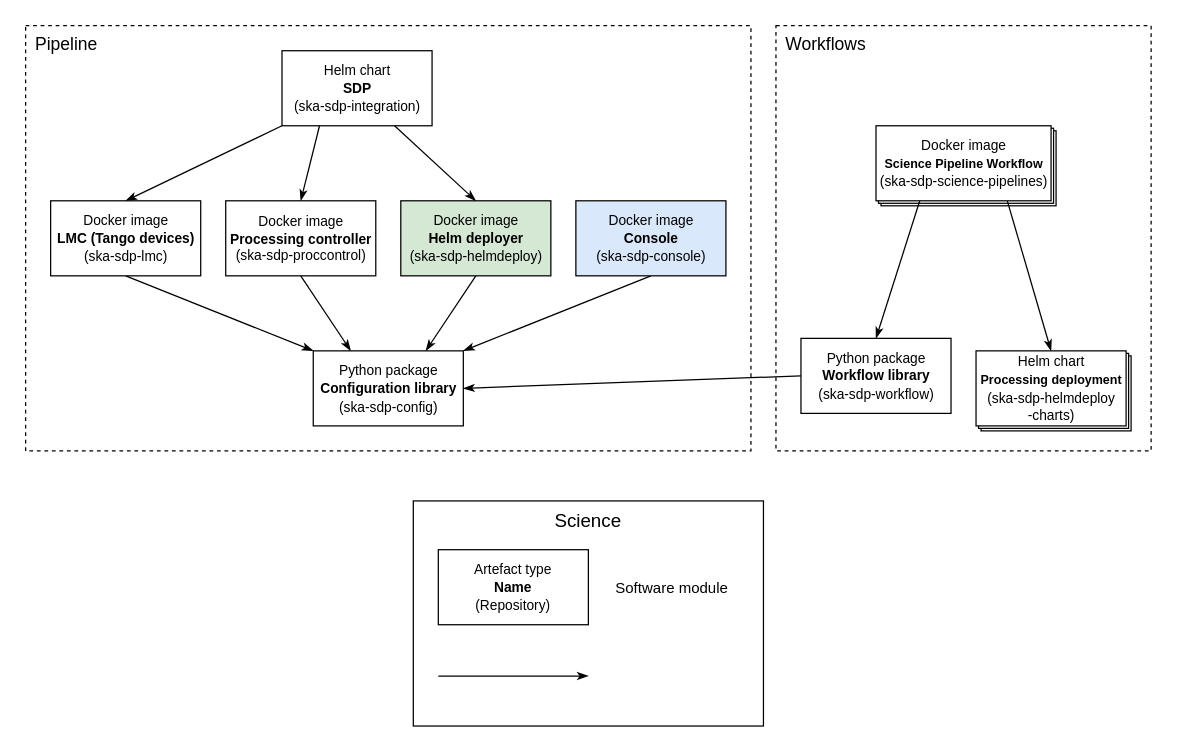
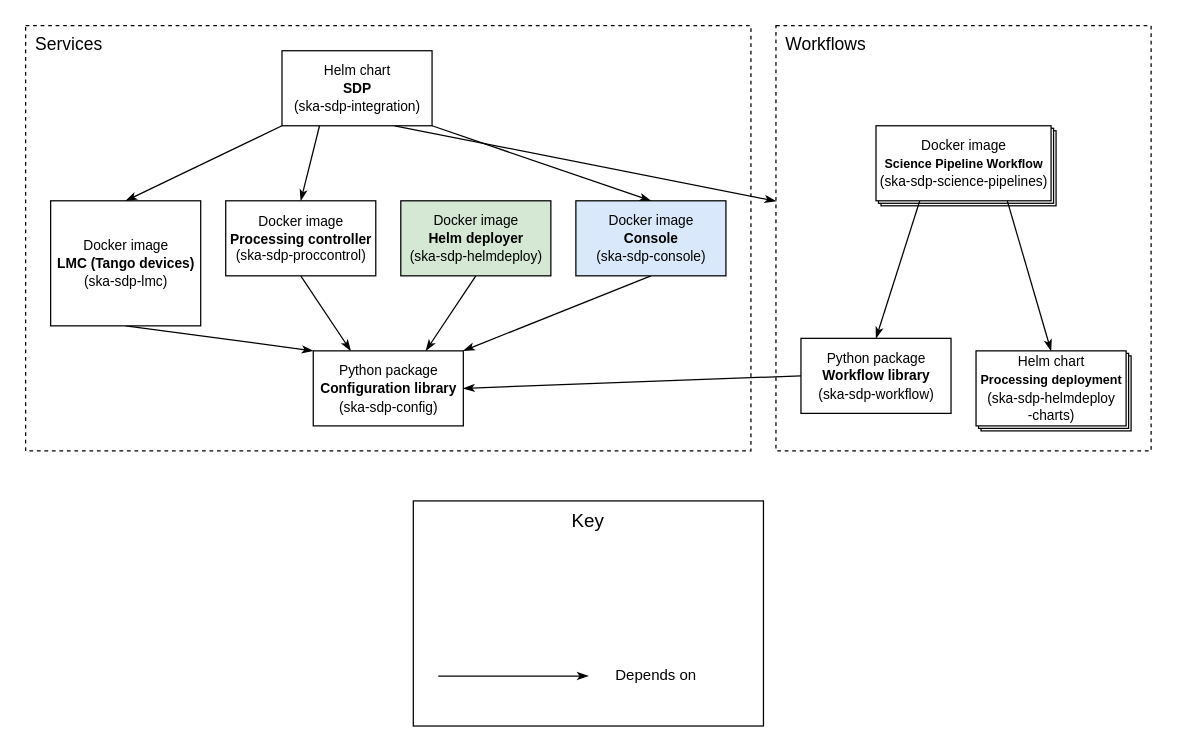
node "Pipeline": label "Pipeline" -> "Services"
edge "Helm chart SDP (ska-sdp-integration)" -> "Docker image Helm deployer (ska-sdp-helmdeploy)": now "Helm chart SDP (ska-sdp-integration)" -> "Workflows"
edge "Helm chart SDP (ska-sdp-integration)" -> "Docker image Console (ska-sdp-console)": added
node "Docker image LMC (Tango devices) (ska-sdp-lmc)": size 150x75 -> 150x125
node "Science": label "Science" -> "Key"
node "Artefact type Name (Repository)": removed
node "Software module": removed
node "Depends on": added
